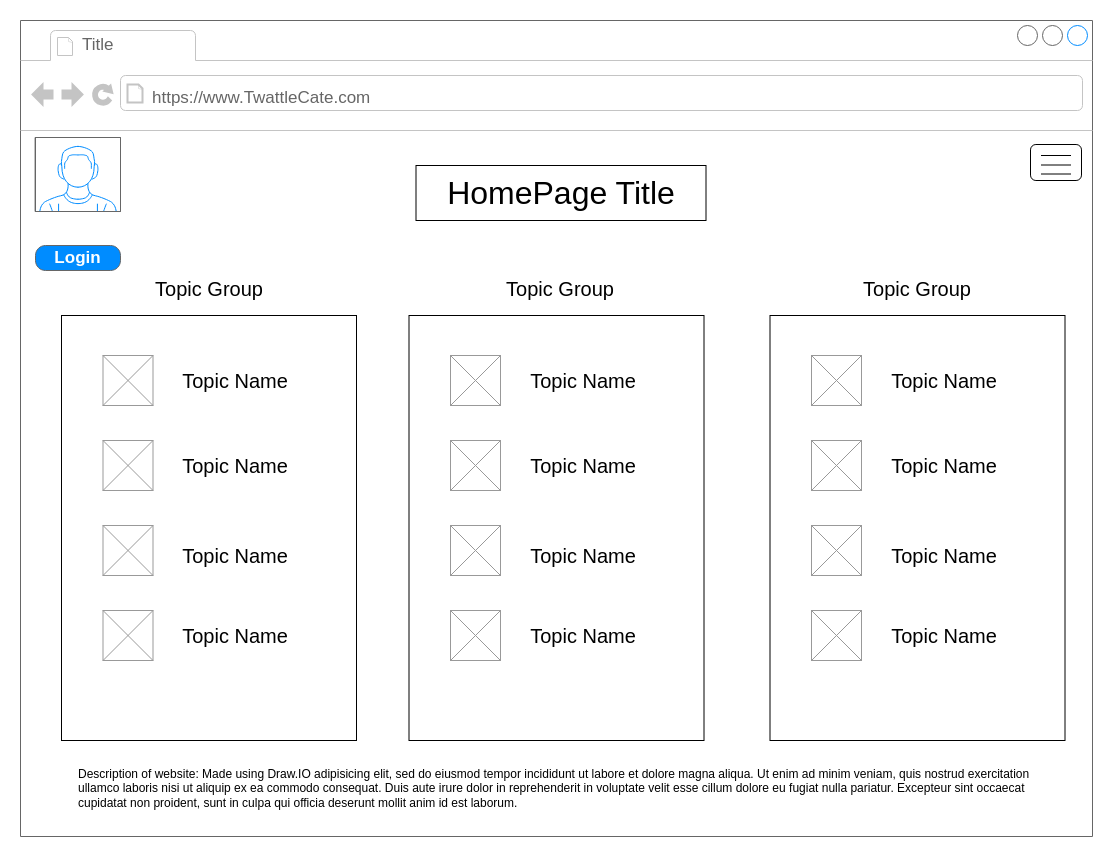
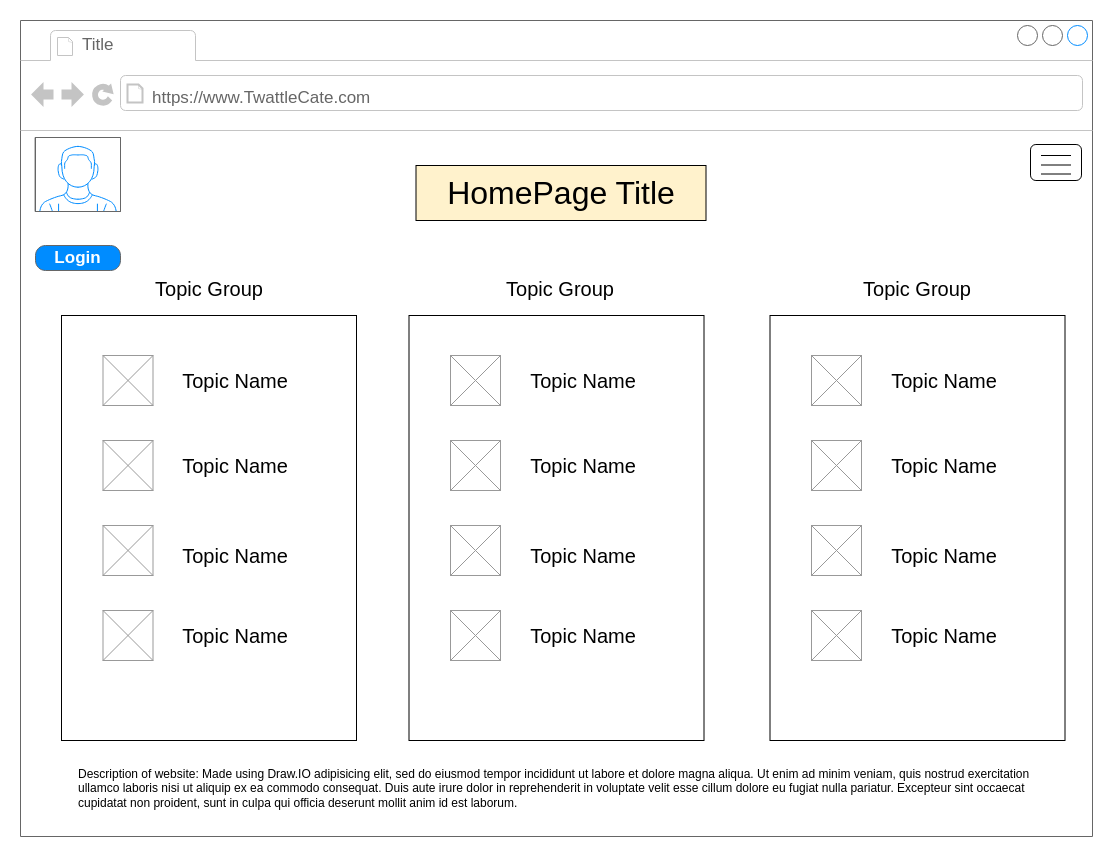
node "HomePage Title": fillcolor #ffffff -> #fff2cc
